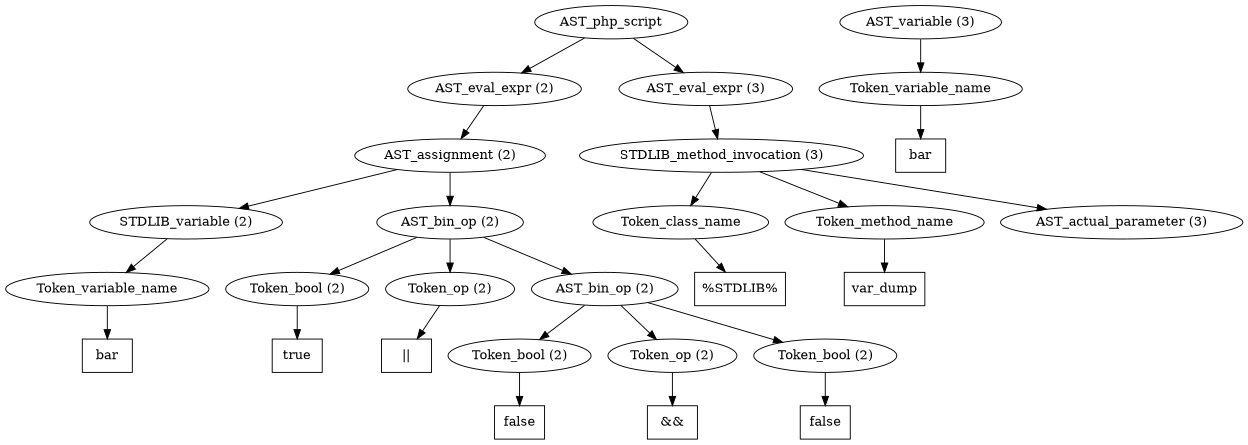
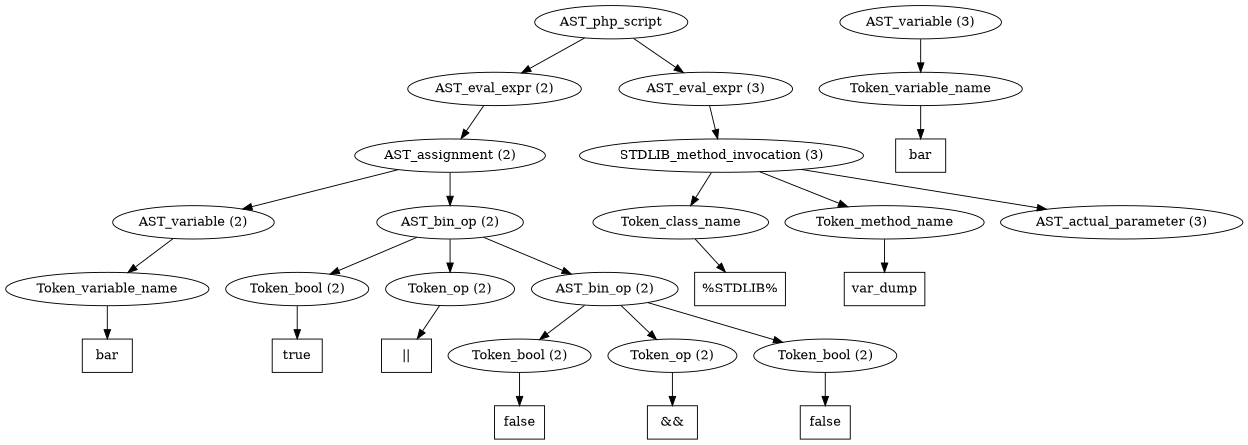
node "STDLIB_variable (2)": label "STDLIB_variable (2)" -> "AST_variable (2)"
